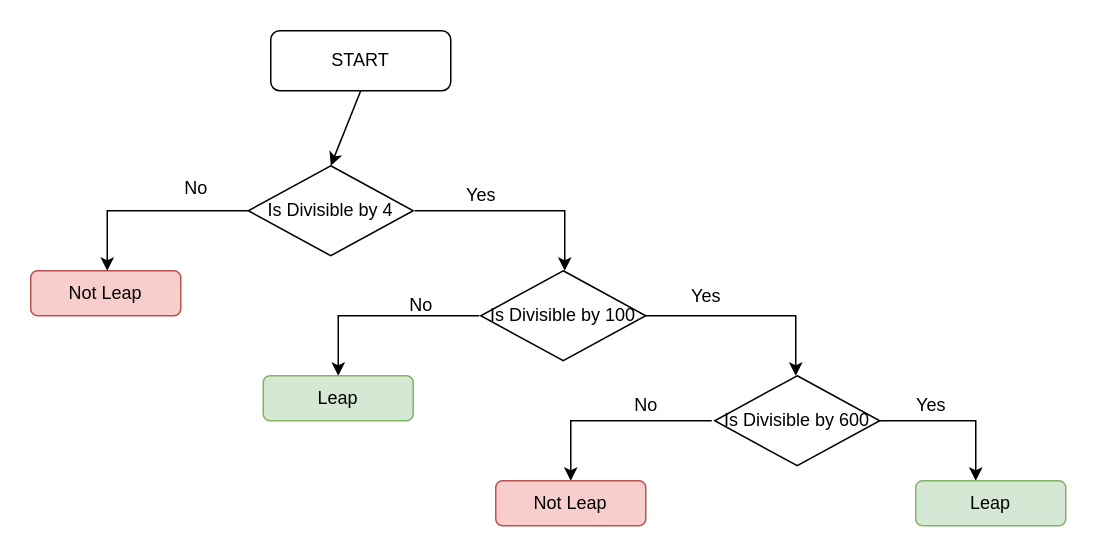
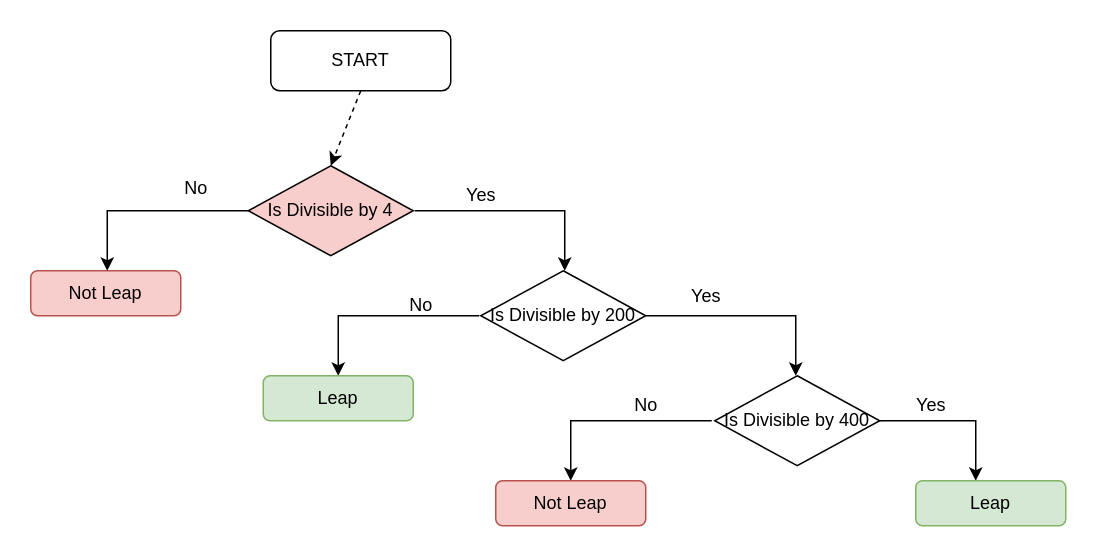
edge "START" -> "Is Divisible by 4": style solid -> dashed
node "Is Divisible by 4": fillcolor #ffffff -> #f8cecc
node "Is Divisible by 100": label "Is Divisible by 100" -> "Is Divisible by 200"
node "Is Divisible by 600": label "Is Divisible by 600" -> "Is Divisible by 400"
